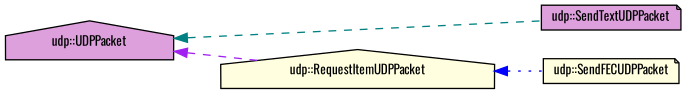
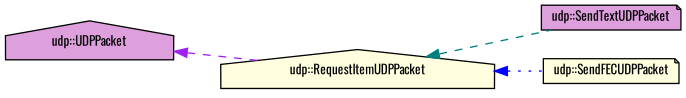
edge "udp::SendTextUDPPacket" -> "udp::UDPPacket": now "udp::SendTextUDPPacket" -> "udp::RequestItemUDPPacket"
